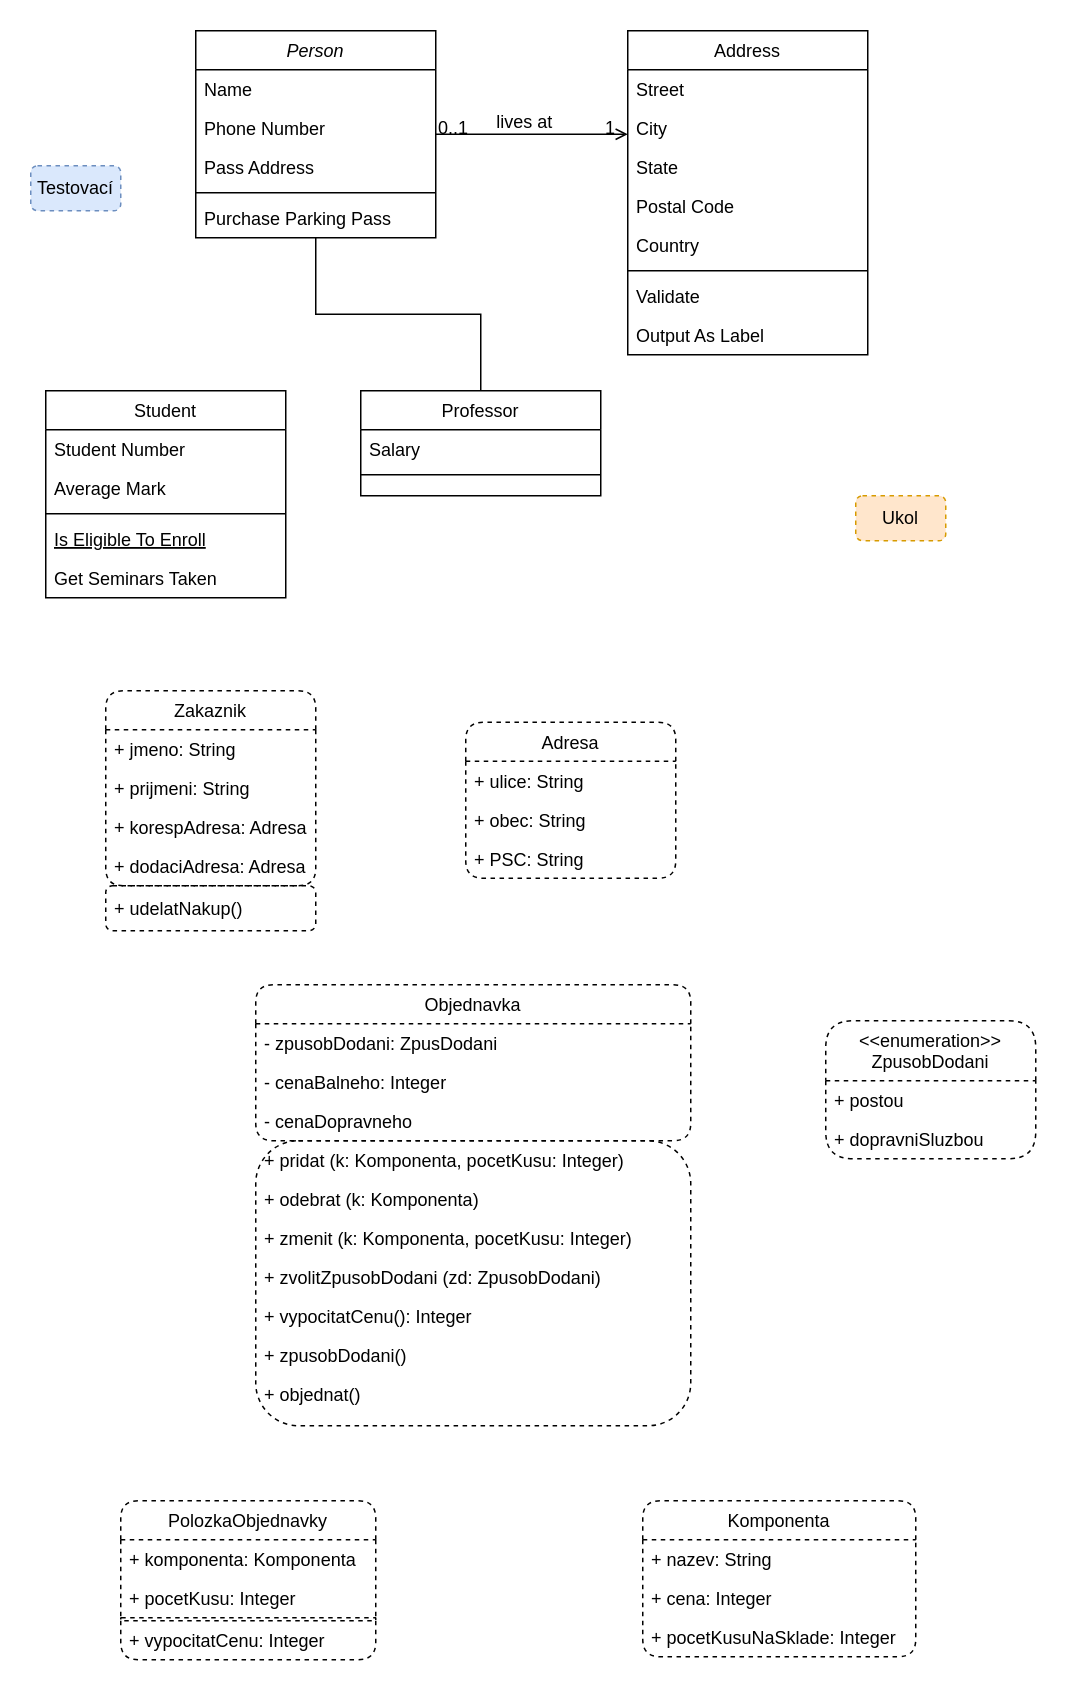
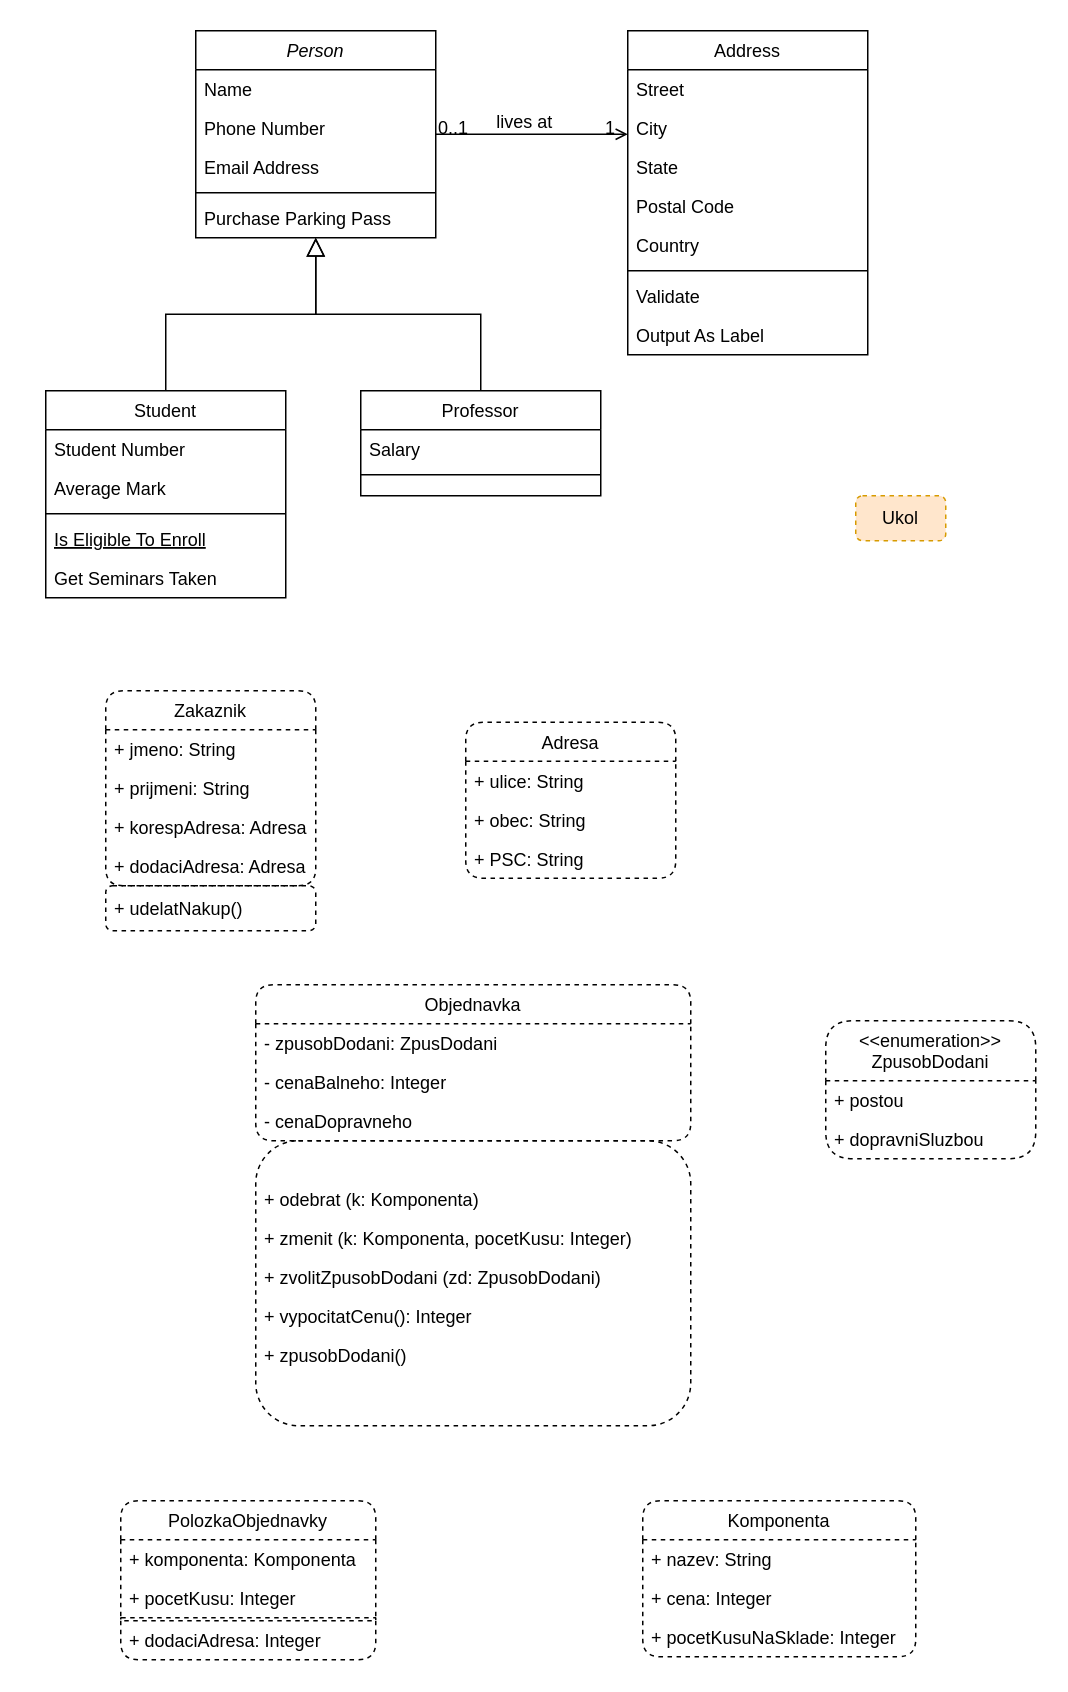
node "Pass Address": label "Pass Address" -> "Email Address"
node "Testovací": removed
edge "Person" -- "Professor": arrowhead none -> block
edge "Student" -> "Person": added
node "+ pridat (k: Komponenta, pocetKusu: Integer)": removed
node "+ objednat()": removed
node "+ vypocitatCenu: Integer": label "+ vypocitatCenu: Integer" -> "+ dodaciAdresa: Integer"
